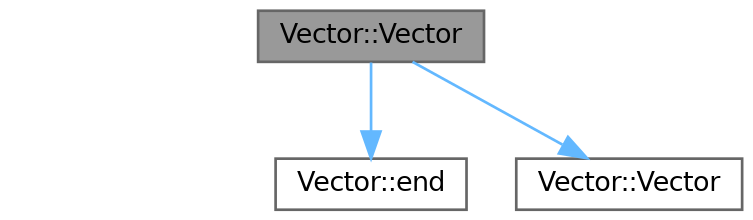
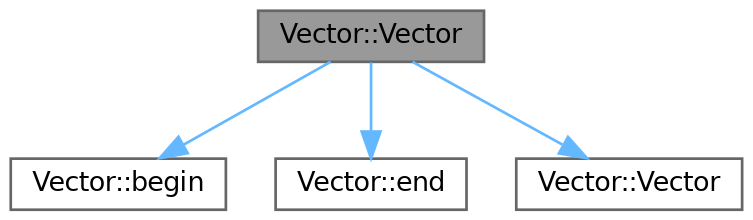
node "Vector::begin": added
